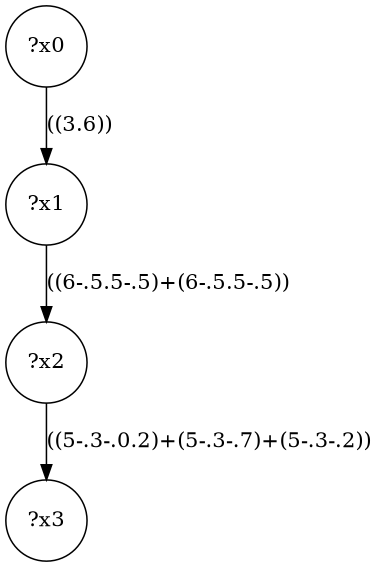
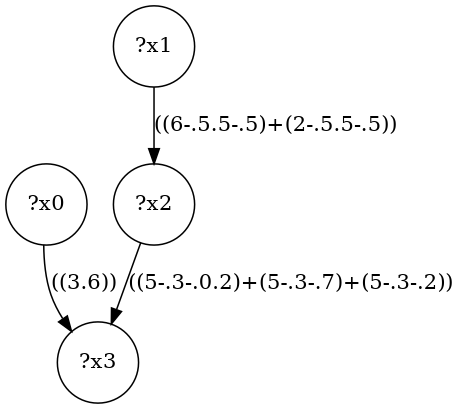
edge "?x0" -> "?x1": now "?x0" -> "?x3"
edge "?x1" -> "?x2": label "((6-.5.5-.5)+(6-.5.5-.5))" -> "((6-.5.5-.5)+(2-.5.5-.5))"
